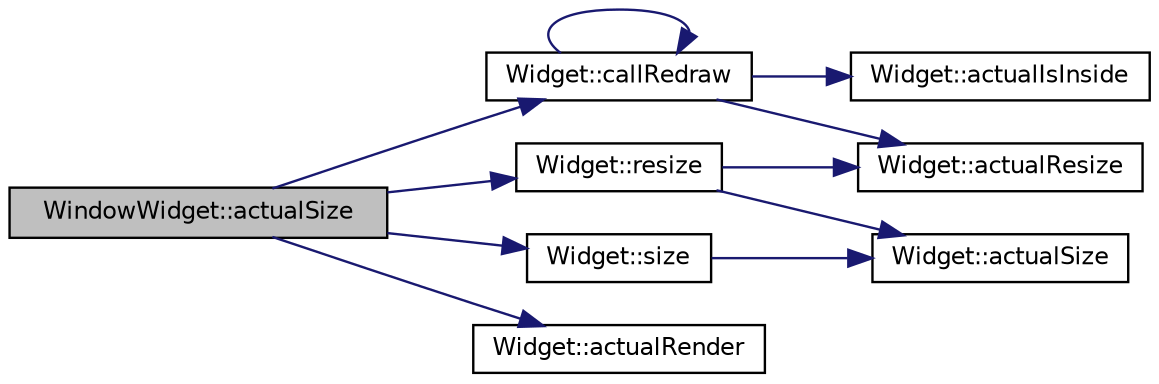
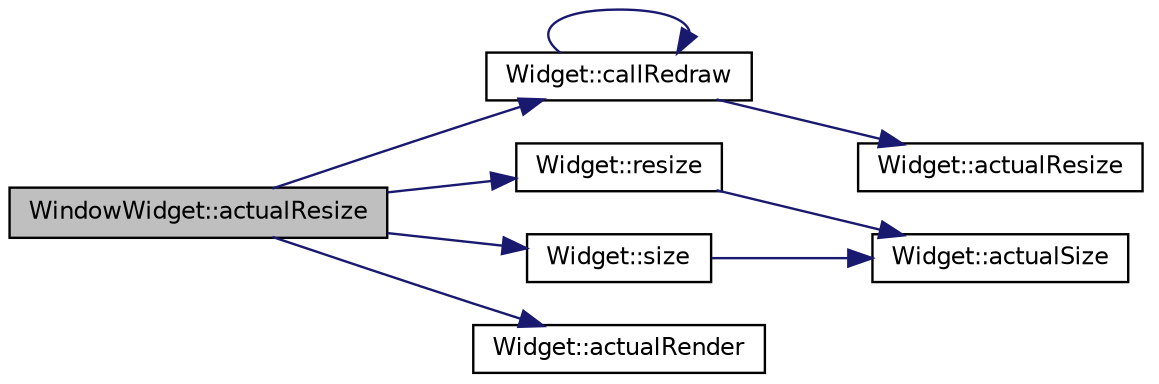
node "Widget::actualIsInside": removed
edge "Widget::resize" -> "Widget::actualResize": removed
node "WindowWidget::actualSize": label "WindowWidget::actualSize" -> "WindowWidget::actualResize"
